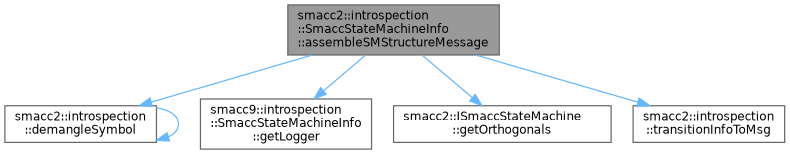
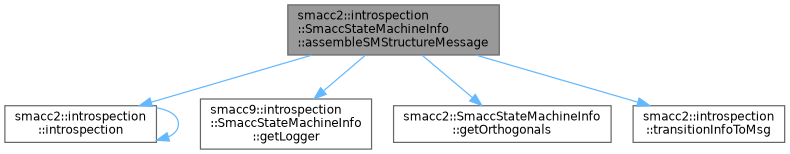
node "smacc2::introspection ::demangleSymbol": label "smacc2::introspection ::demangleSymbol" -> "smacc2::introspection ::introspection"
node "smacc2::ISmaccStateMachine ::getOrthogonals": label "smacc2::ISmaccStateMachine ::getOrthogonals" -> "smacc2::SmaccStateMachineInfo ::getOrthogonals"
